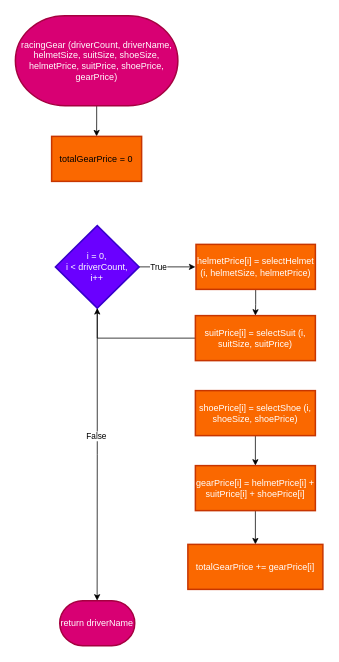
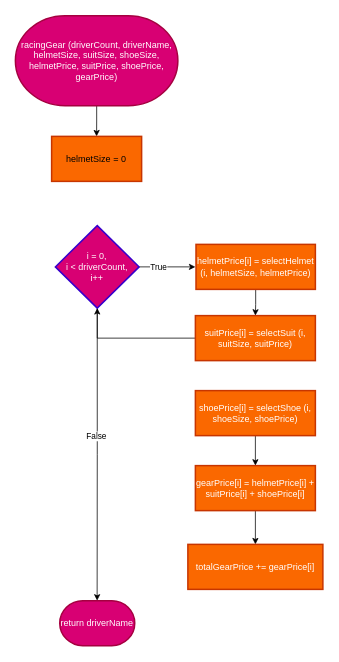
node "totalGearPrice = 0": label "totalGearPrice = 0" -> "helmetSize = 0"
node "i = 0, i < driverCount, i++": fillcolor #6a00ff -> #d80073
